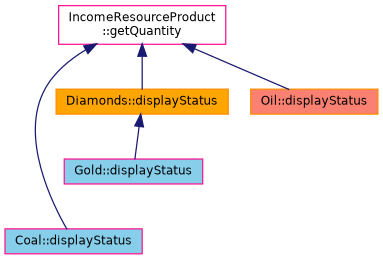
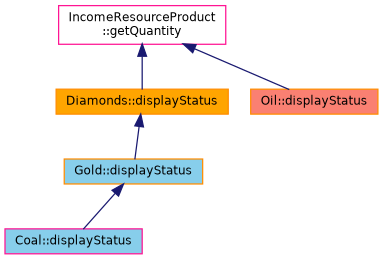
edge "Coal::displayStatus" -> "IncomeResourceProduct ::getQuantity": now "Coal::displayStatus" -> "Gold::displayStatus"
node "Gold::displayStatus": color deeppink -> darkorange
